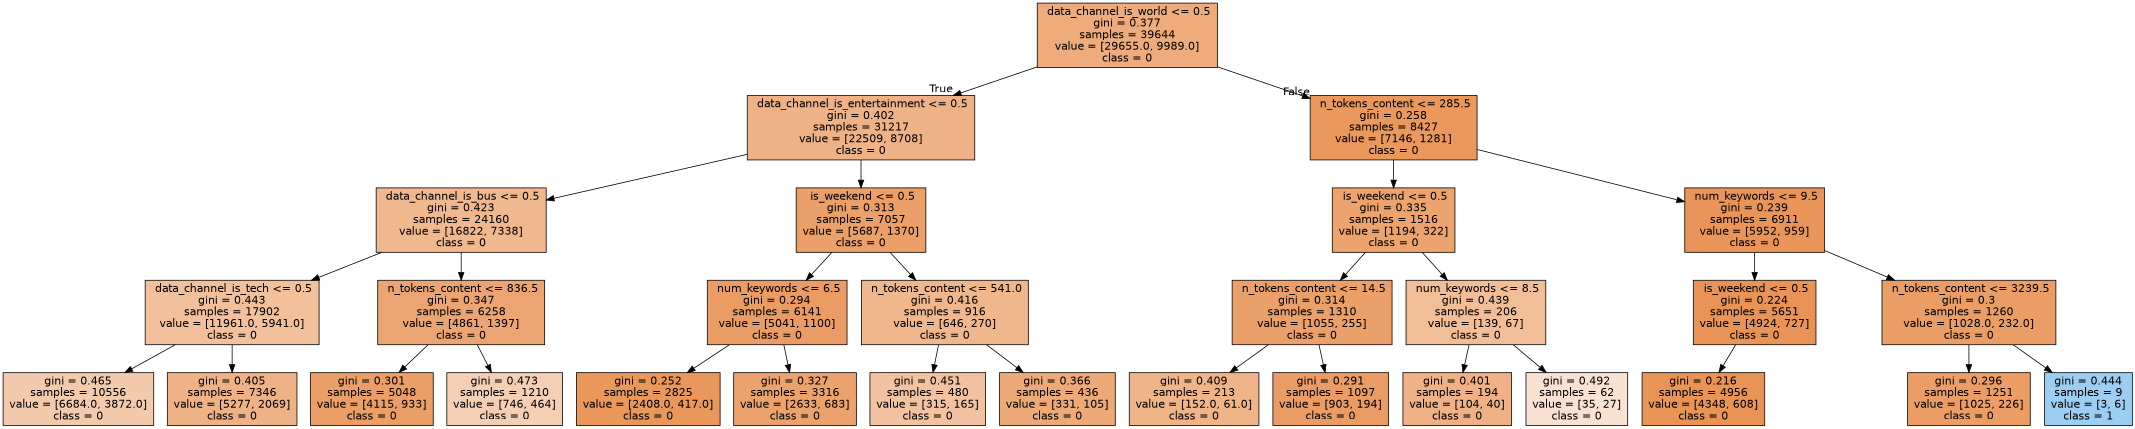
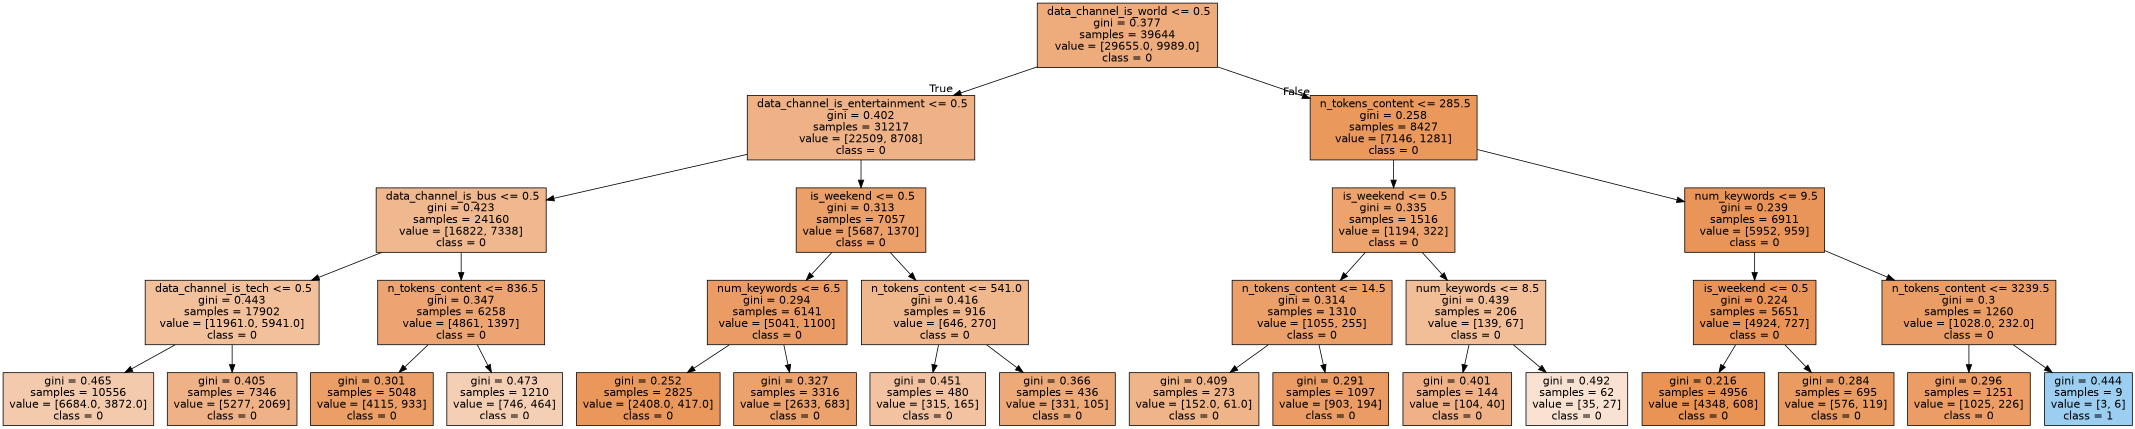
node "gini = 0.409 samples = 213 value = [152.0, 61.0] class = 0": label "gini = 0.409 samples = 213 value = [152.0, 61.0] class = 0" -> "gini = 0.409 samples = 273 value = [152.0, 61.0] class = 0"
node "gini = 0.401 samples = 194 value = [104, 40] class = 0": label "gini = 0.401 samples = 194 value = [104, 40] class = 0" -> "gini = 0.401 samples = 144 value = [104, 40] class = 0"
node "gini = 0.284 samples = 695 value = [576, 119] class = 0": added
